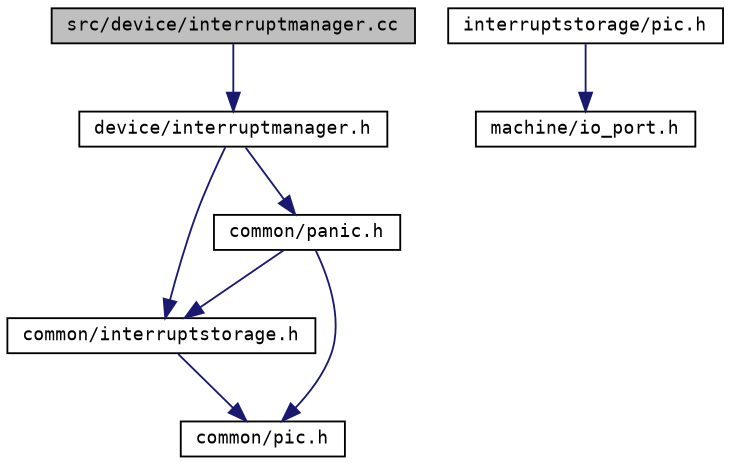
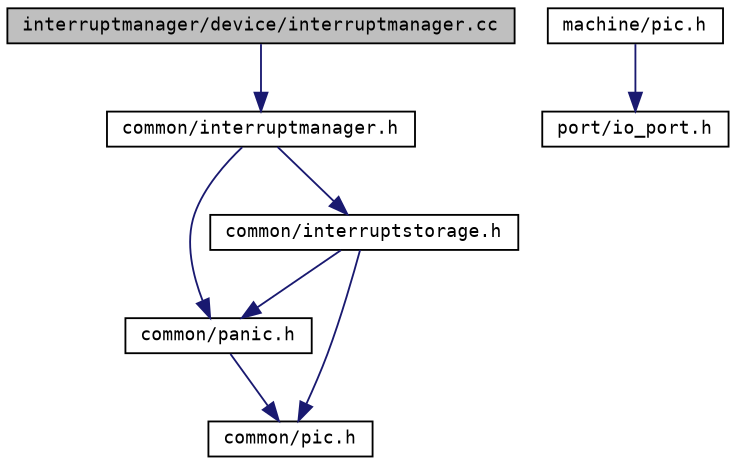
node "src/device/interruptmanager.cc": label "src/device/interruptmanager.cc" -> "interruptmanager/device/interruptmanager.cc"
node "interruptstorage/pic.h": label "interruptstorage/pic.h" -> "machine/pic.h"
node "device/interruptmanager.h": label "device/interruptmanager.h" -> "common/interruptmanager.h"
node "machine/io_port.h": label "machine/io_port.h" -> "port/io_port.h"
edge "common/panic.h" -> "common/interruptstorage.h": reversed
